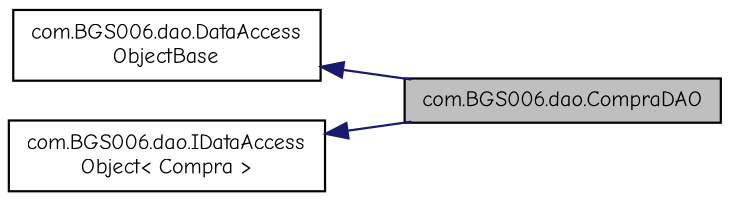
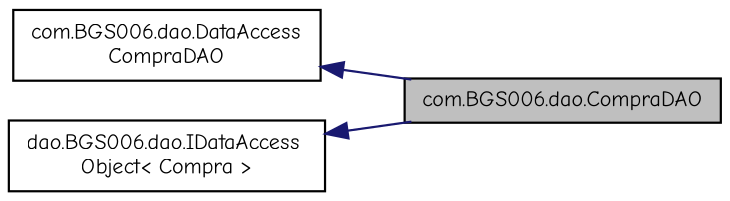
node "com.BGS006.dao.DataAccess ObjectBase": label "com.BGS006.dao.DataAccess ObjectBase" -> "com.BGS006.dao.DataAccess CompraDAO"
node "com.BGS006.dao.IDataAccess Object< Compra >": label "com.BGS006.dao.IDataAccess Object< Compra >" -> "dao.BGS006.dao.IDataAccess Object< Compra >"
